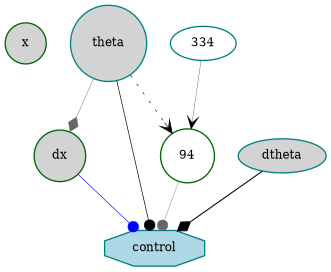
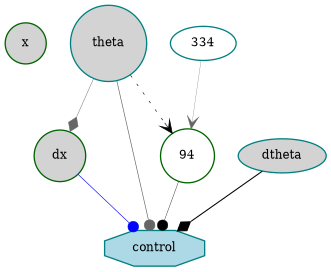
edge "334" -> "94": color black -> gray40
edge "theta" -> "control": color black -> gray40
edge "94" -> "control": color gray40 -> black
